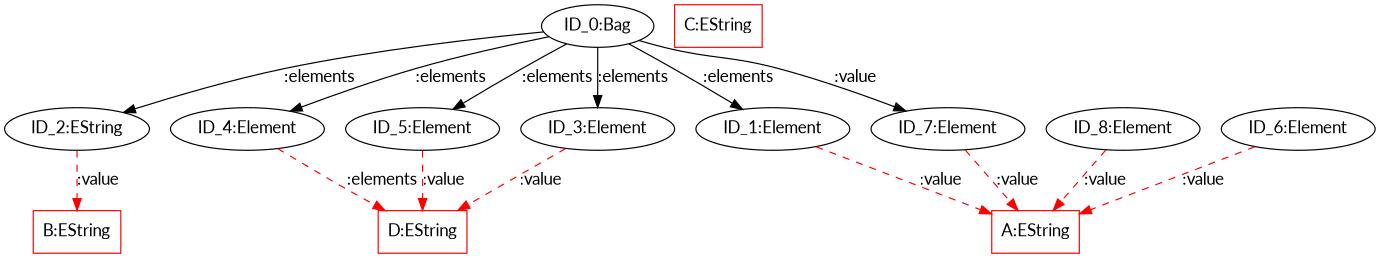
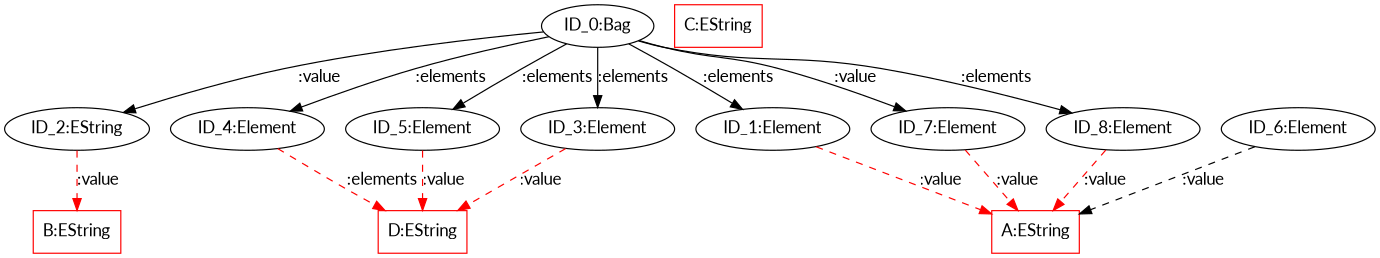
edge "ID_0:Bag" -> "ID_8:Element": added, label ":elements"
edge "ID_0:Bag" -> "ID_2:EString": label ":elements" -> ":value"
edge "ID_6:Element" -> "A:EString": color red -> black
